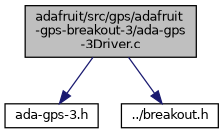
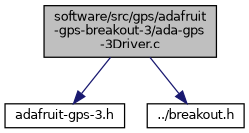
node "adafruit/src/gps/adafruit -gps-breakout-3/ada-gps -3Driver.c": label "adafruit/src/gps/adafruit -gps-breakout-3/ada-gps -3Driver.c" -> "software/src/gps/adafruit -gps-breakout-3/ada-gps -3Driver.c"
node "ada-gps-3.h": label "ada-gps-3.h" -> "adafruit-gps-3.h"
